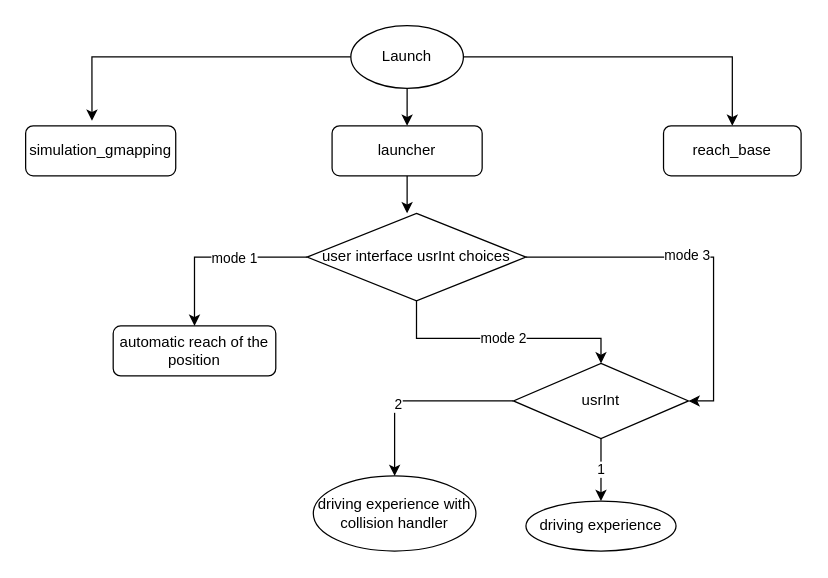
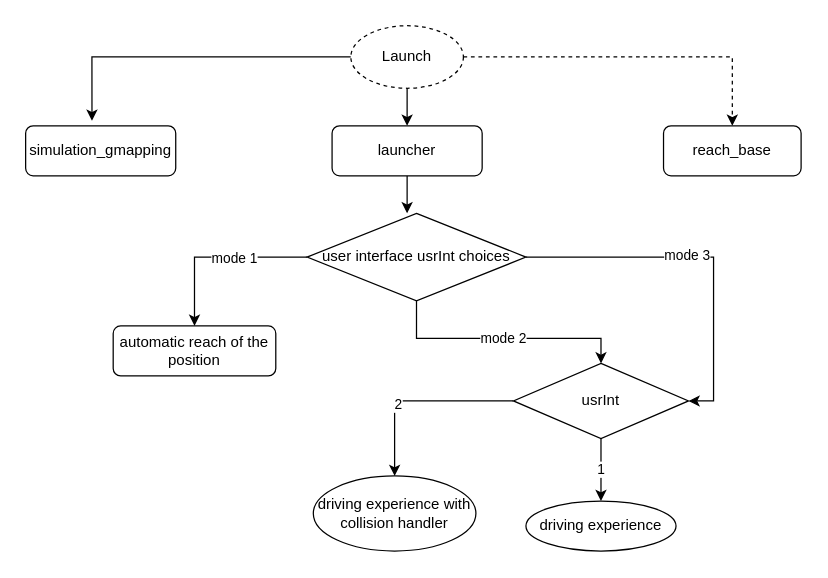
node "Launch": style solid -> dashed
edge "Launch" -> "reach_base": style solid -> dashed
